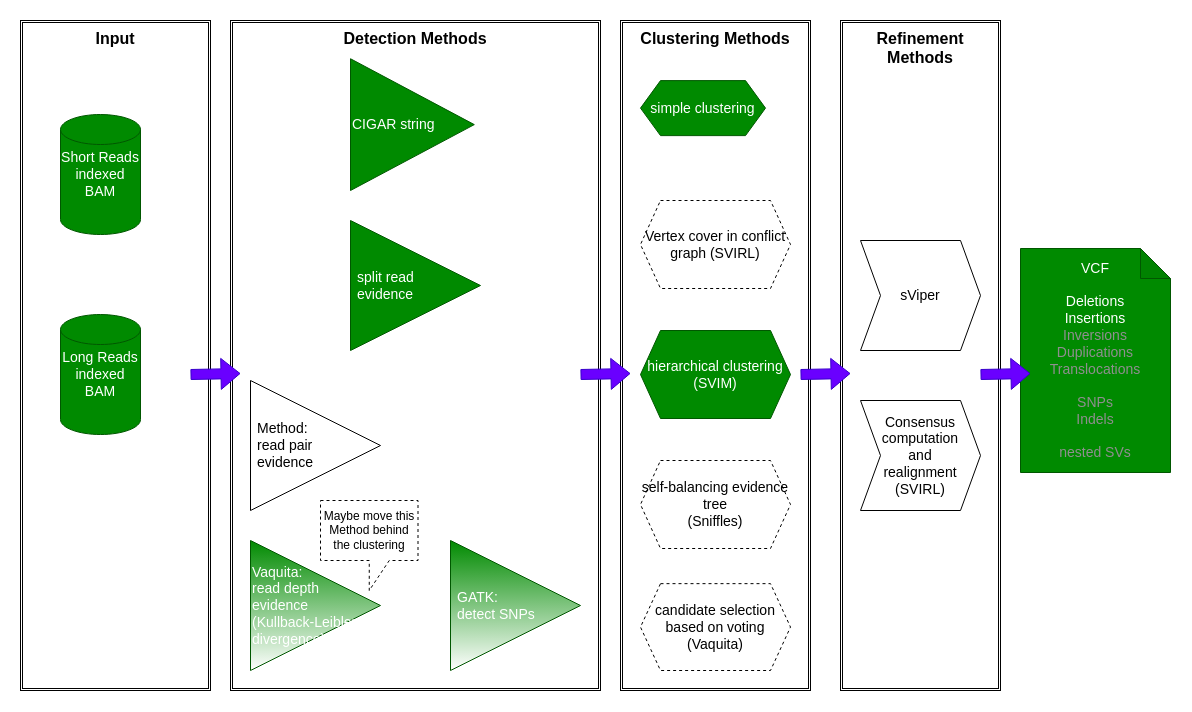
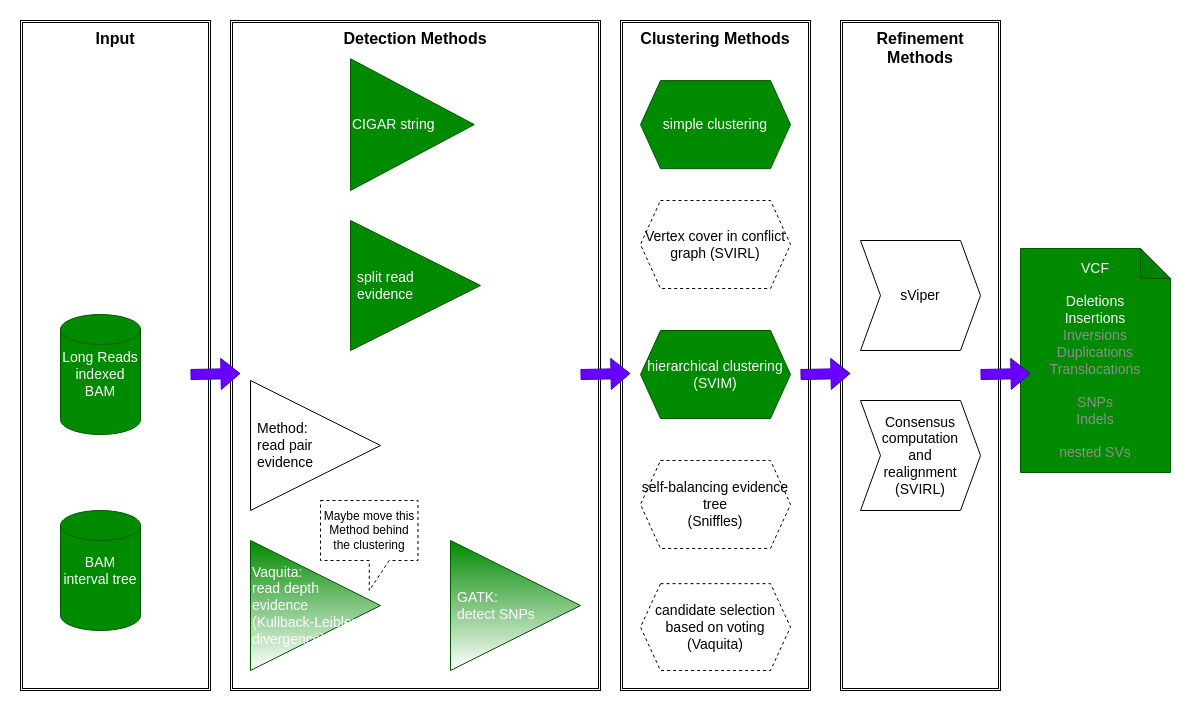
node "simple clustering": size 125x55 -> 150x88
node "Short Reads indexed BAM": removed
node "BAM interval tree": added
